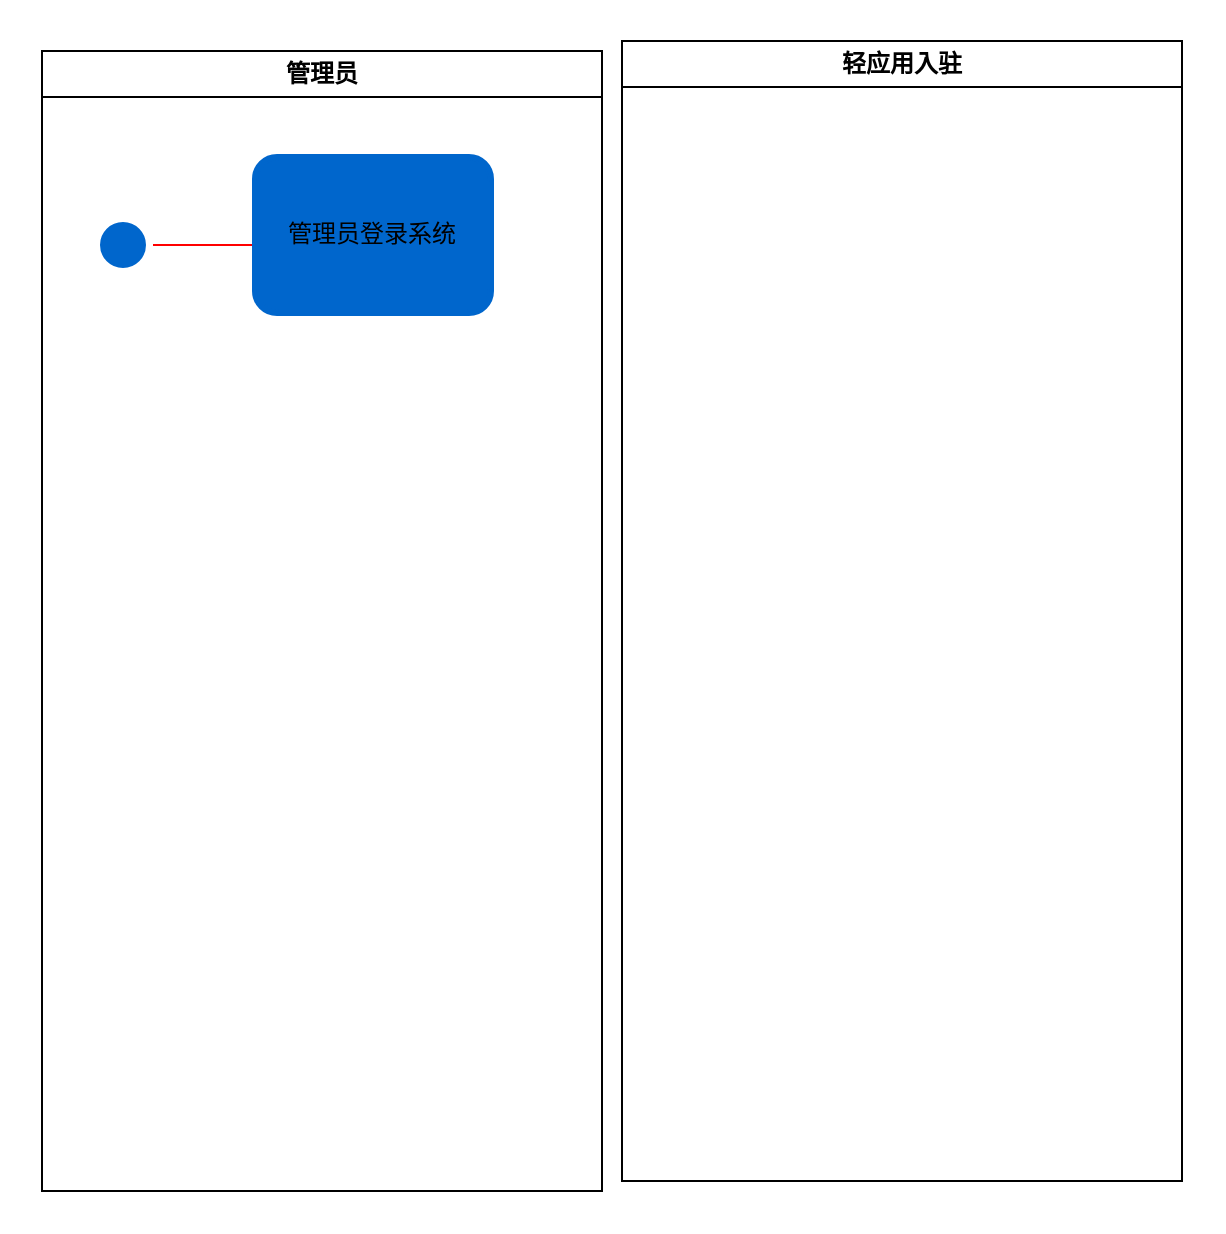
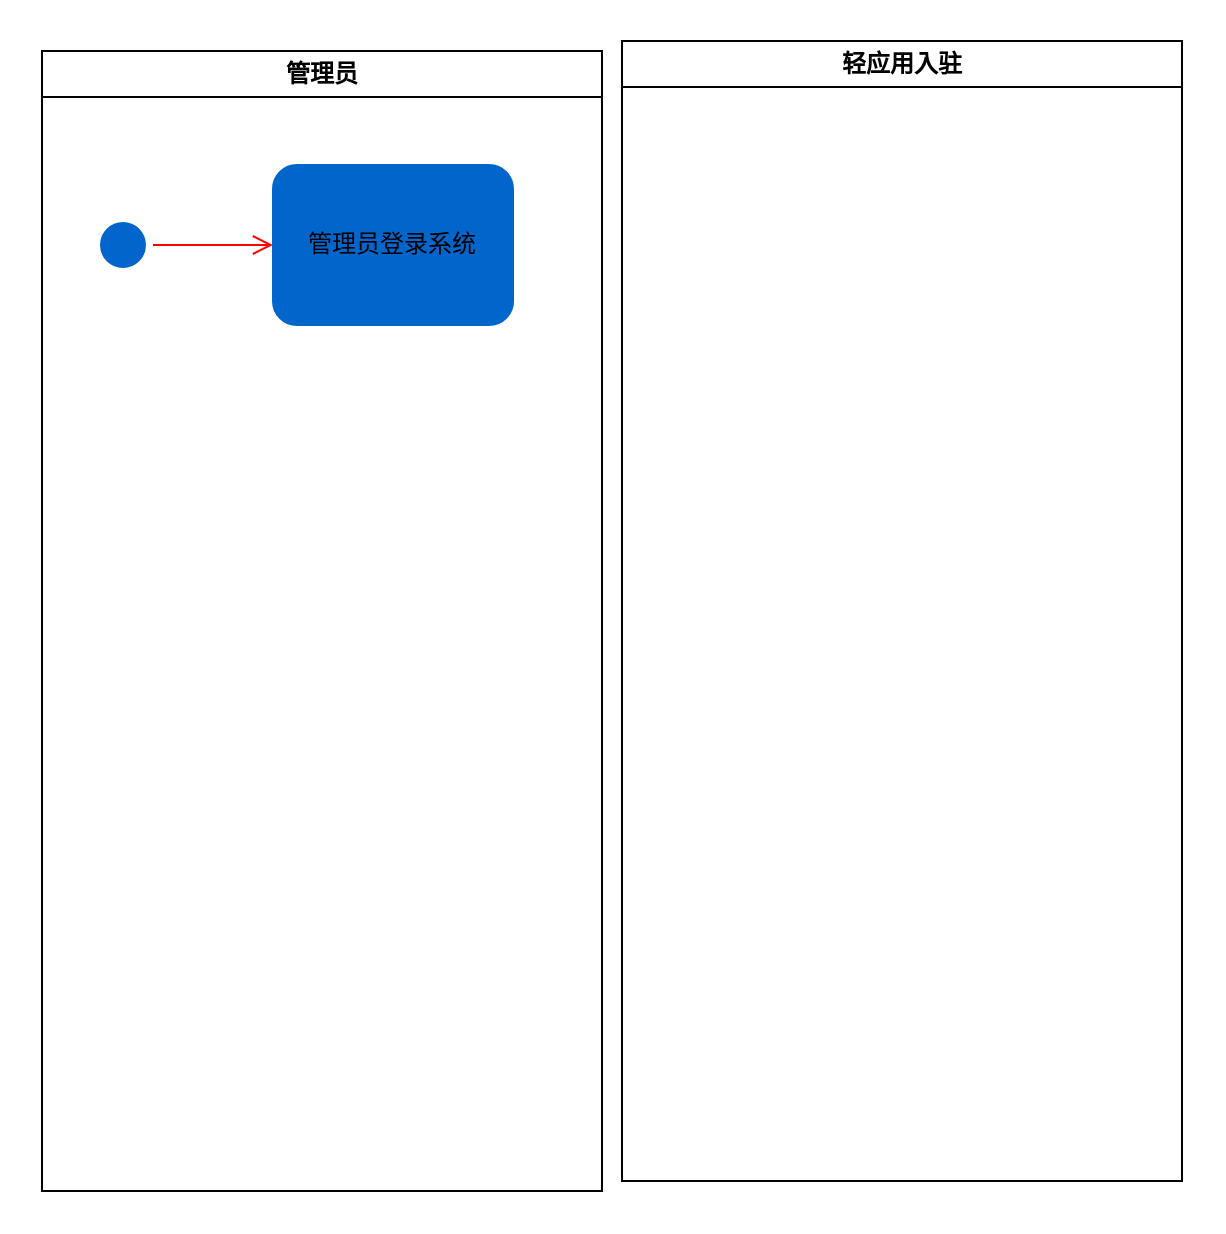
node "管理员登录系统": moved (373, 235) -> (393, 245)
